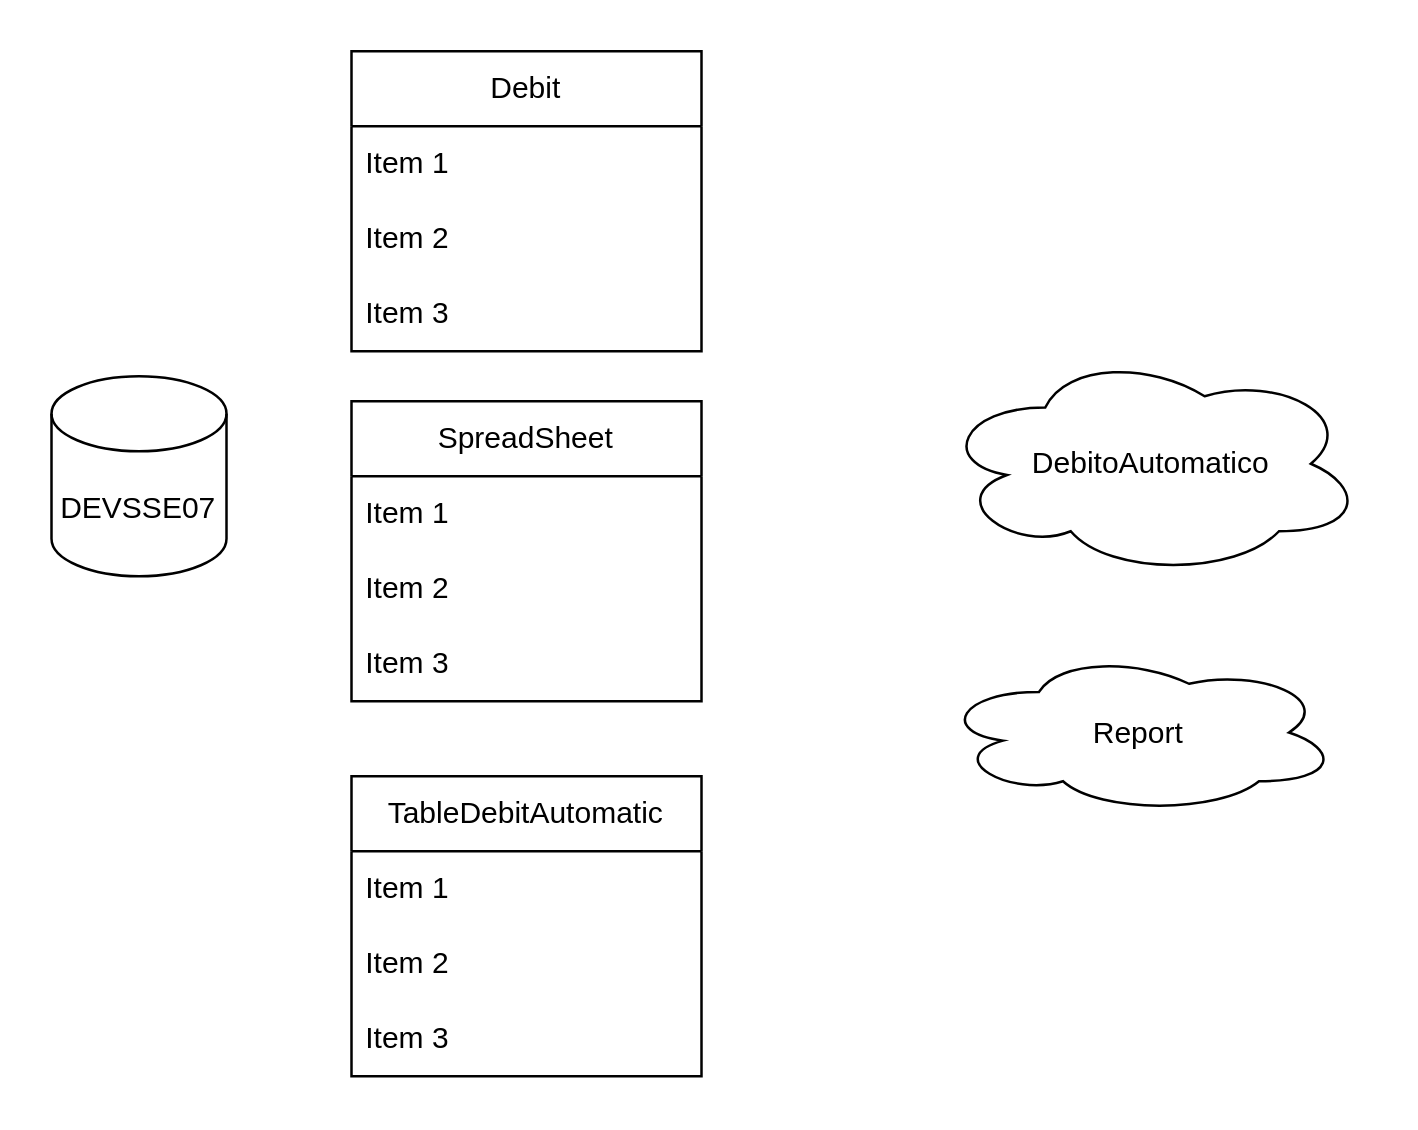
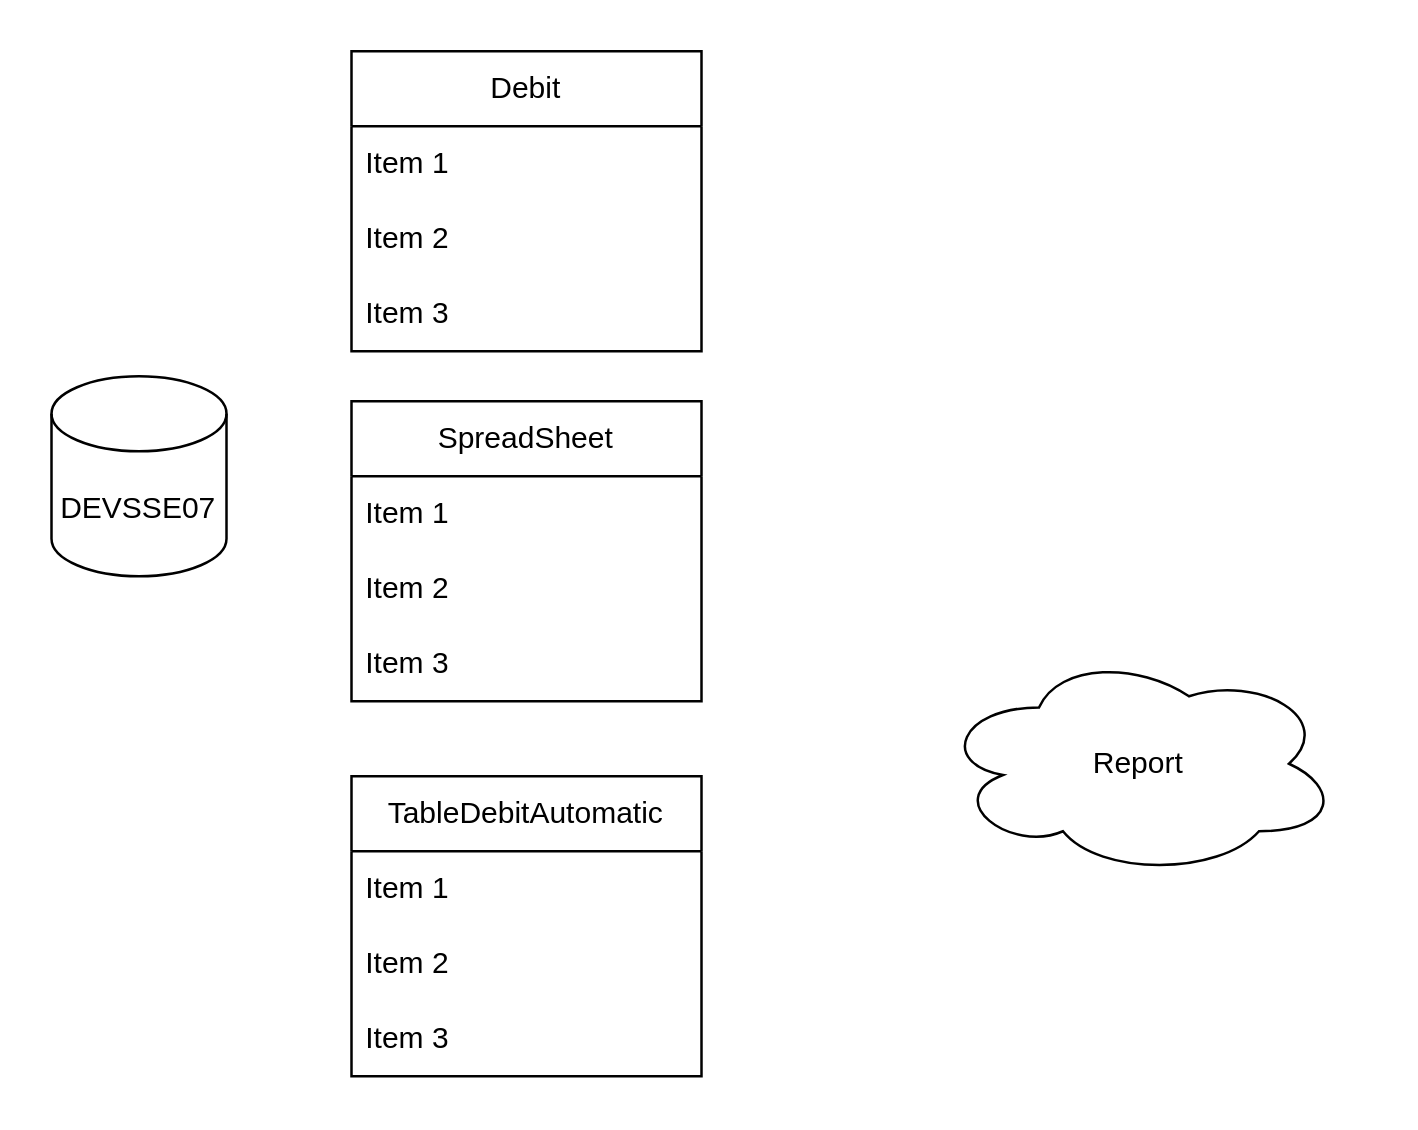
node "DebitoAutomatico": removed
node "Report": size 400x163 -> 400x225
